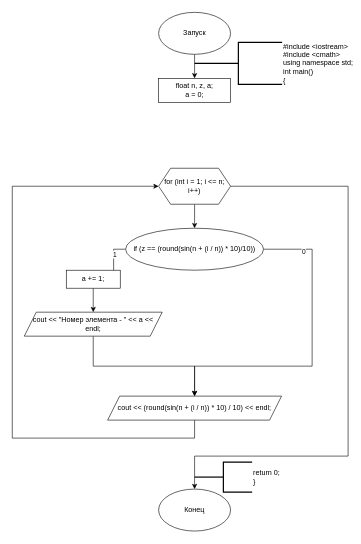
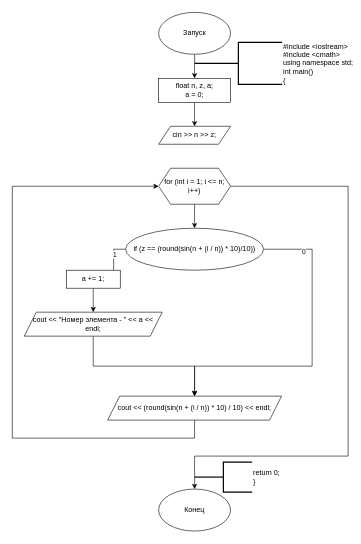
edge "float n, z, a; a = 0;" -> "cin >> n >> z;": added
node "cin >> n >> z;": added
